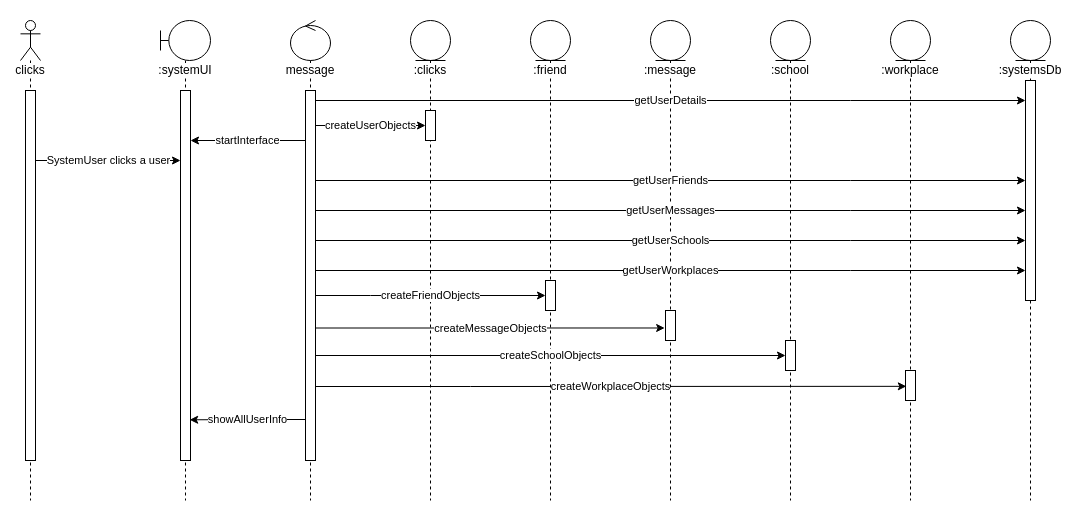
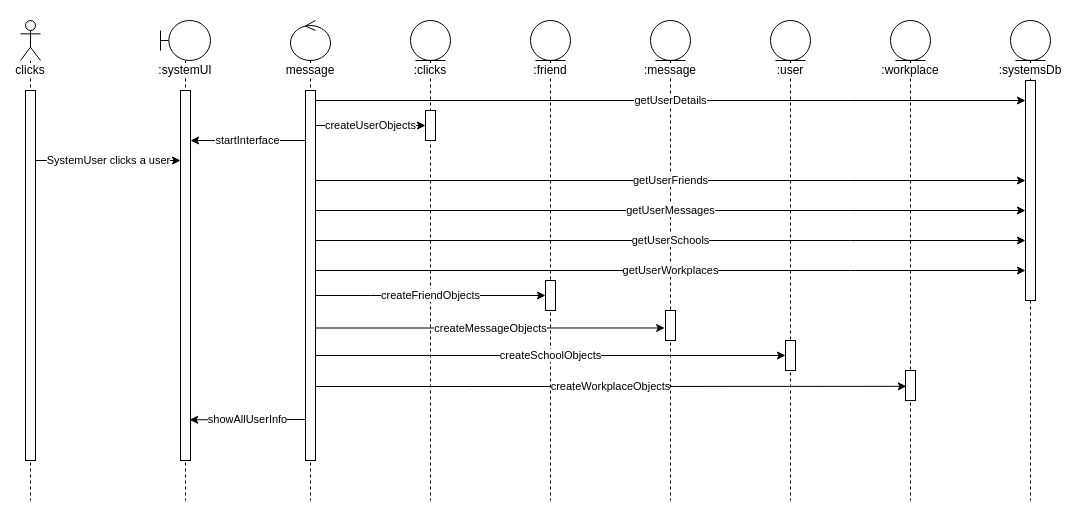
node ":school": label ":school" -> ":user"
